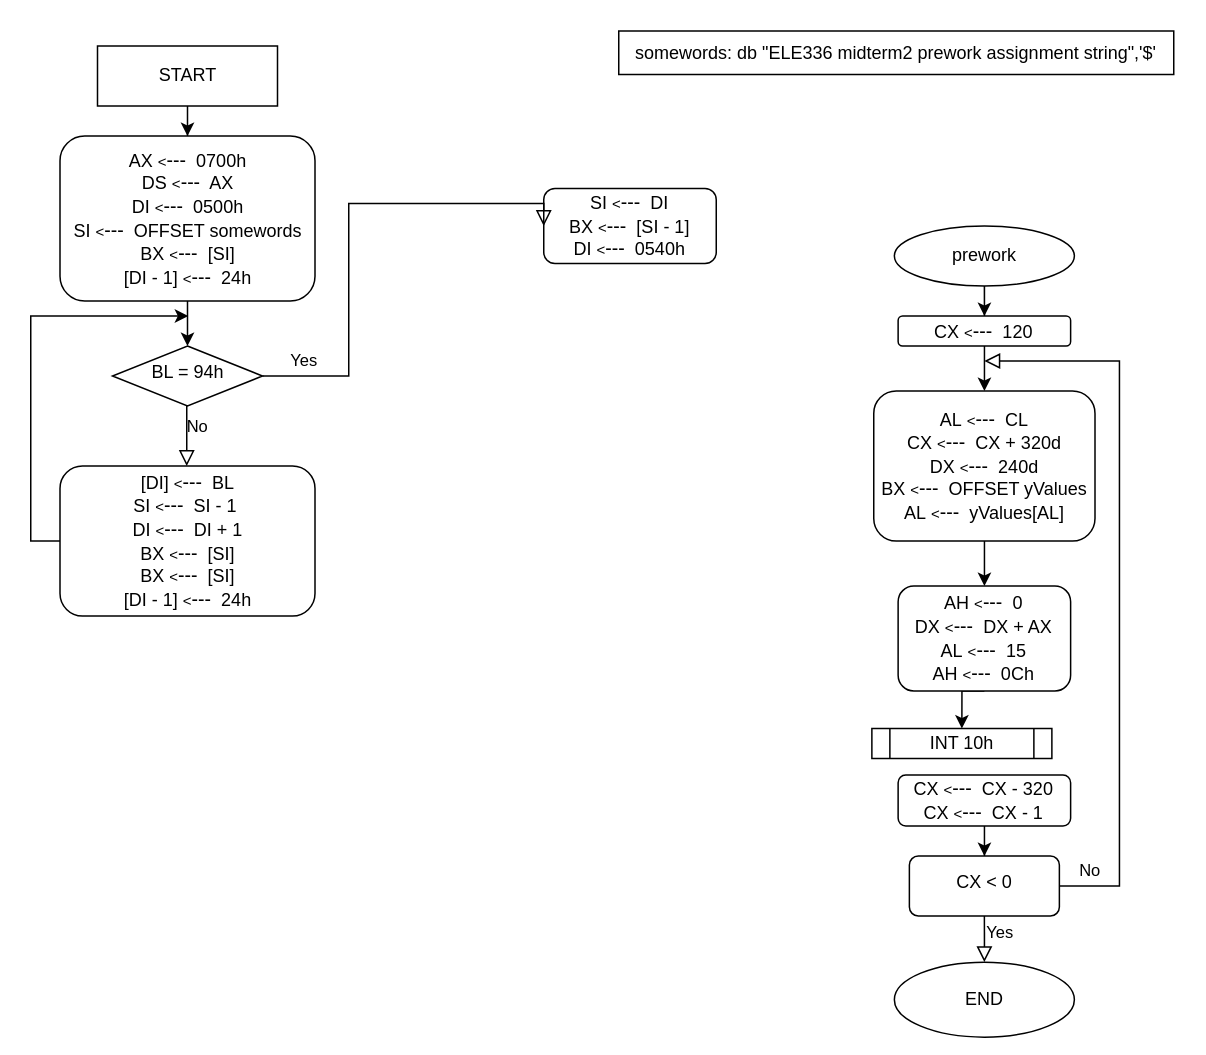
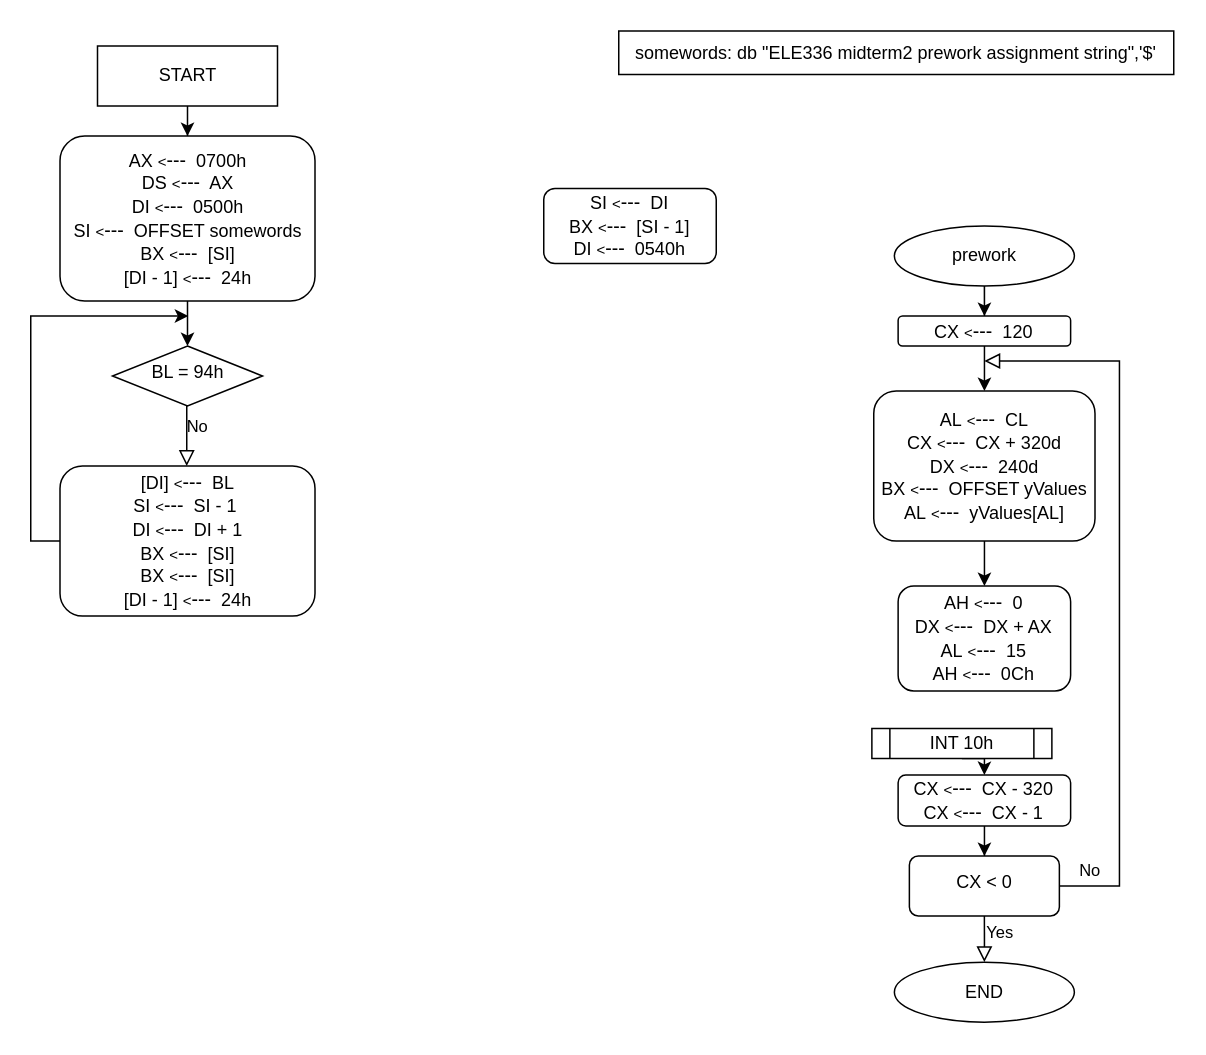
edge "BL = 94h" -> "SI <--- DI BX <--- [SI - 1] DI <--- 0540h": removed, label "Yes"
edge "AH <--- 0 DX <--- DX + AX AL <--- 15 AH <--- 0Ch" -> "INT 10h": removed
edge "INT 10h" -> "CX <--- CX - 320 CX <--- CX - 1": added
node "END": size 180x75 -> 180x60
